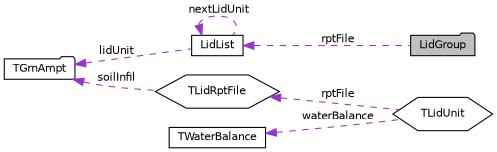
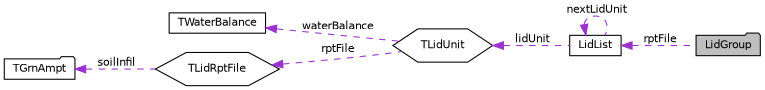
edge "LidList" -> "TGrnAmpt": now "LidList" -> "TLidUnit"
